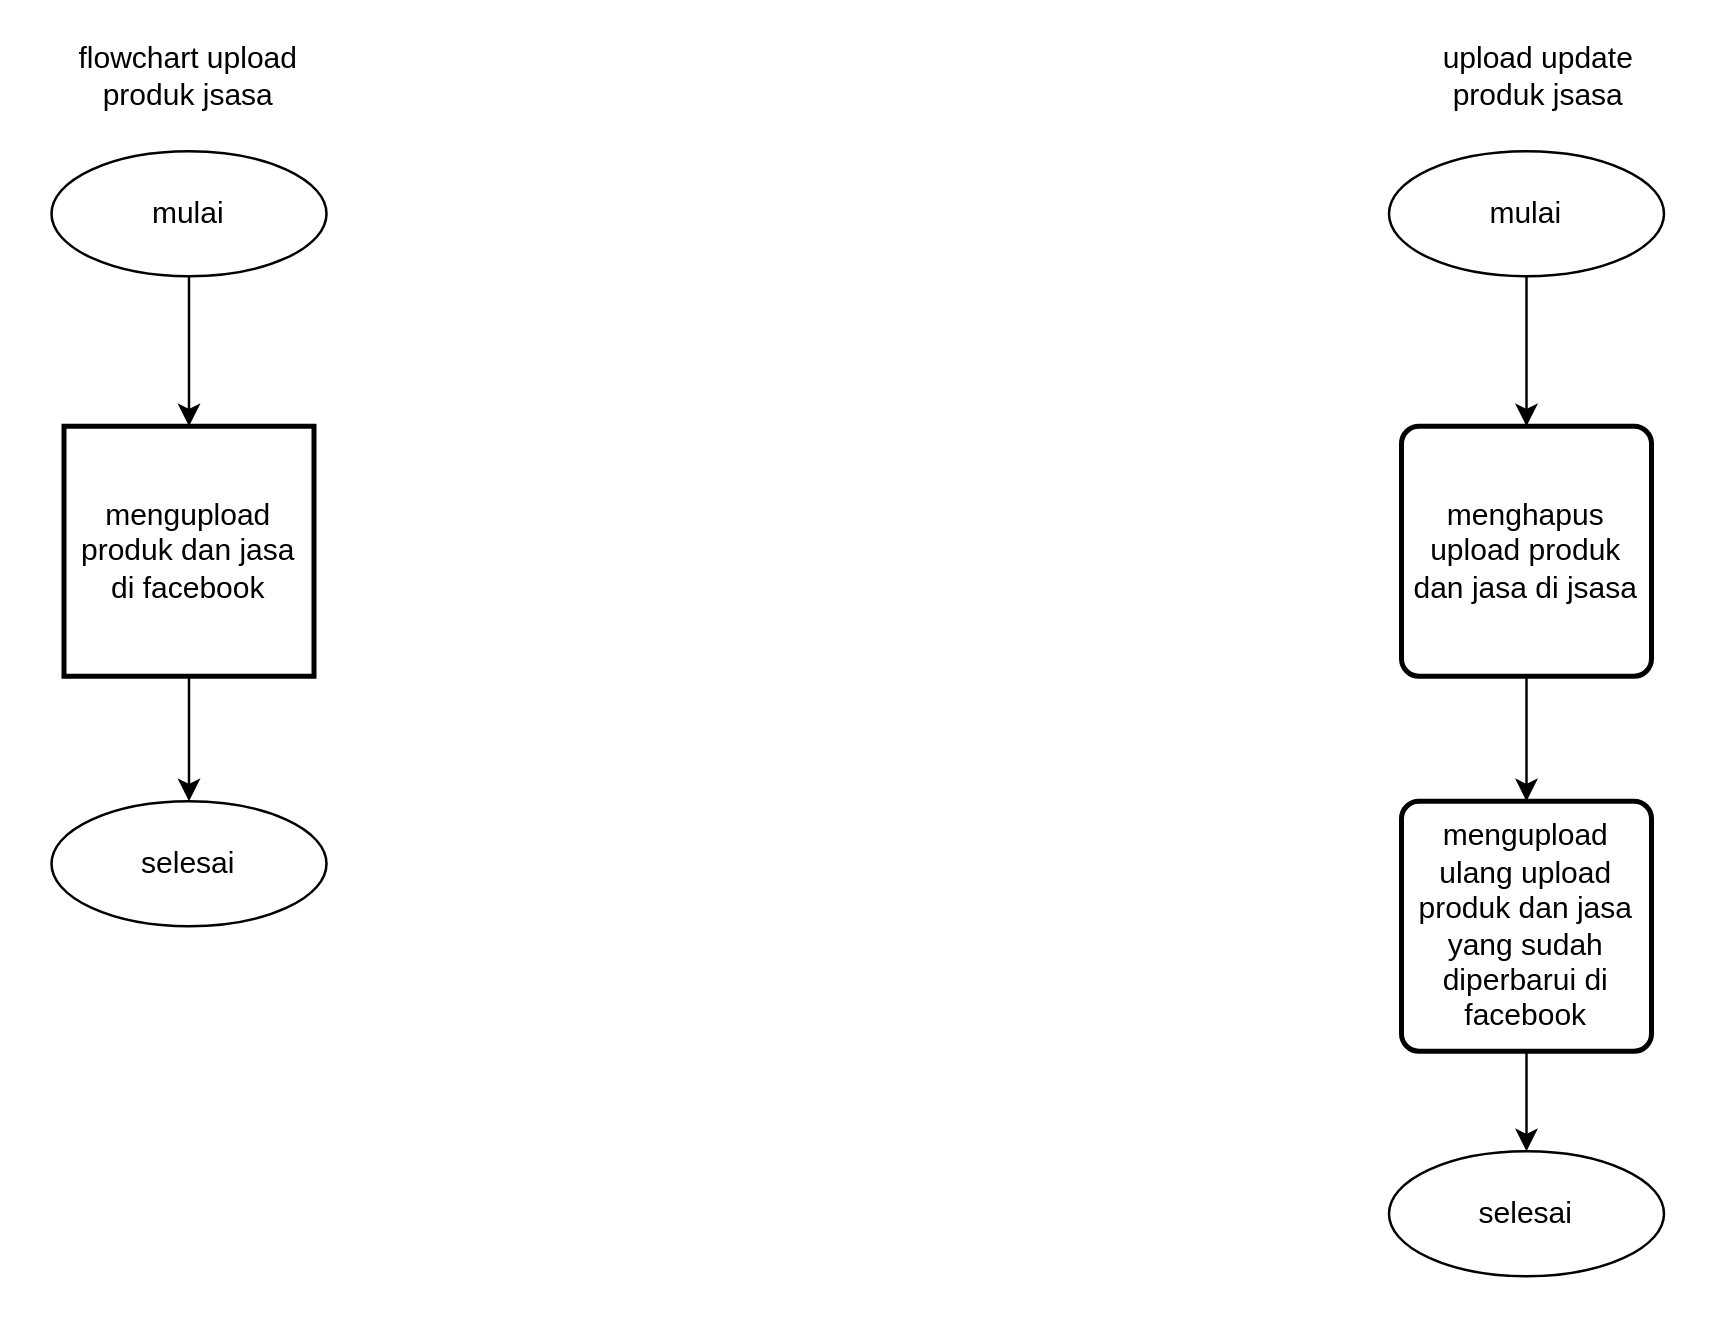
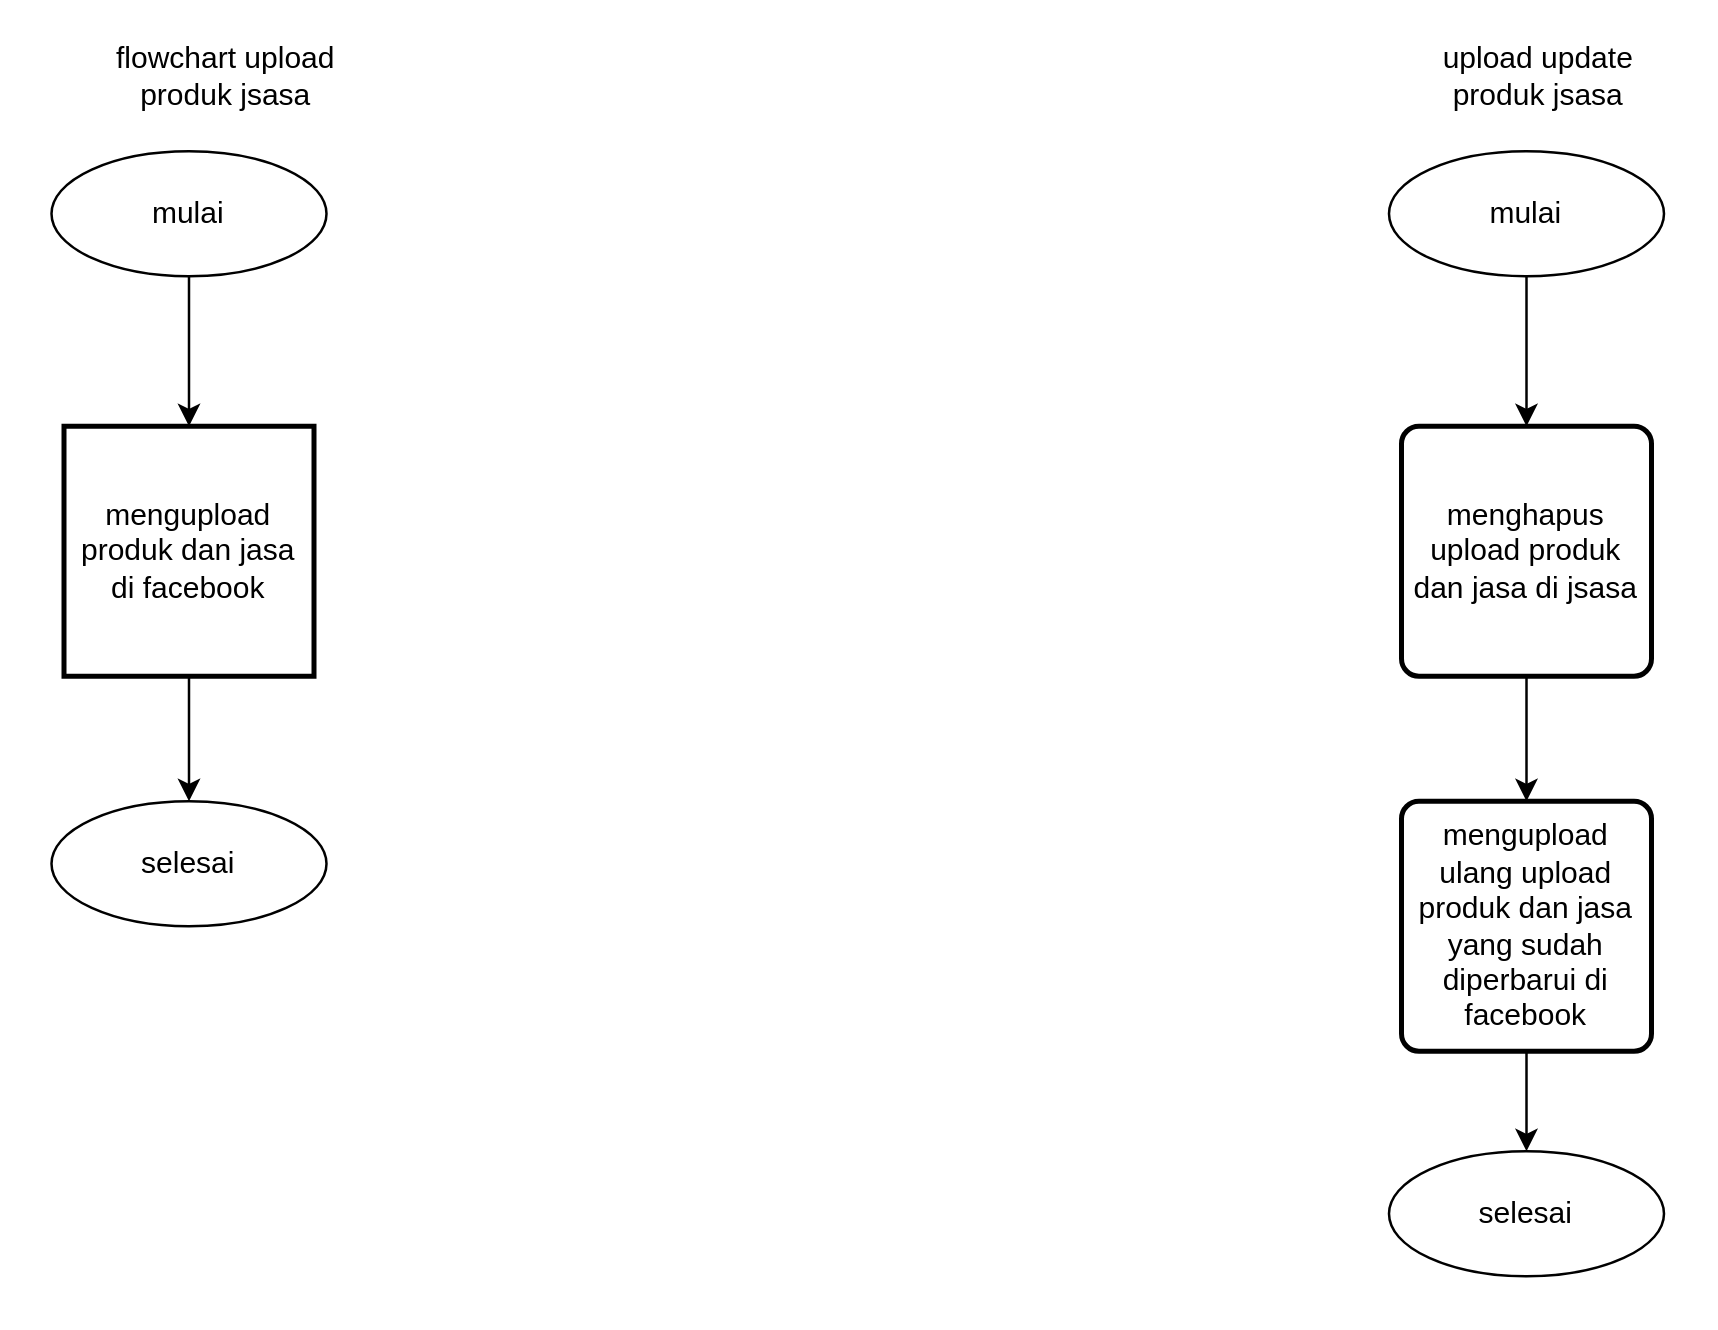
node "flowchart upload produk jsasa": moved (189, 76) -> (226, 76)
